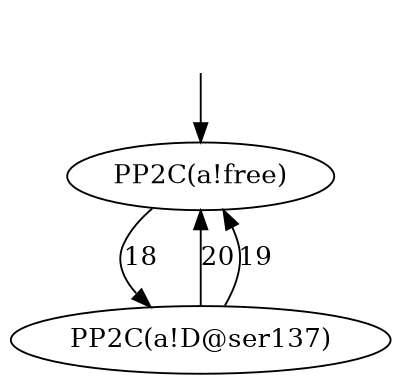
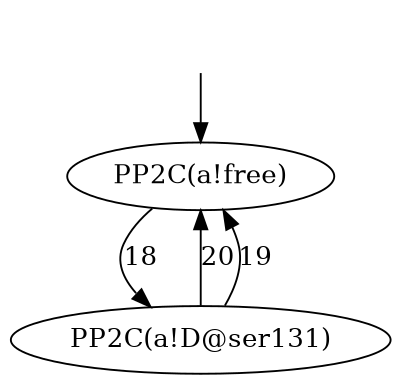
node "PP2C(a!D@ser137)": label "PP2C(a!D@ser137)" -> "PP2C(a!D@ser131)"
